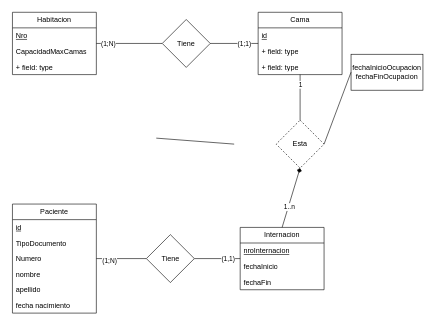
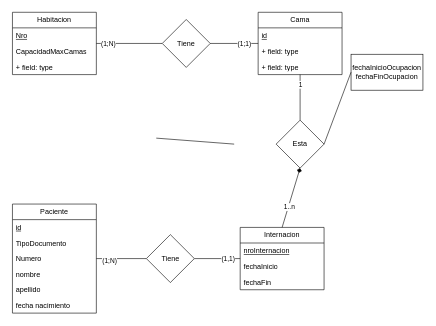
node "Esta": style dashed -> solid
